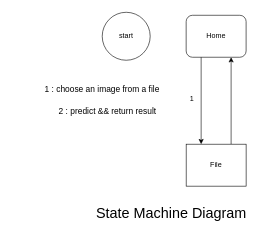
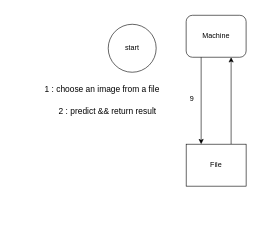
node "start": moved (126, 36) -> (132, 48)
node "Home": label "Home" -> "Machine"
node "1": label "1" -> "9"
node "State Machine Diagram": removed
